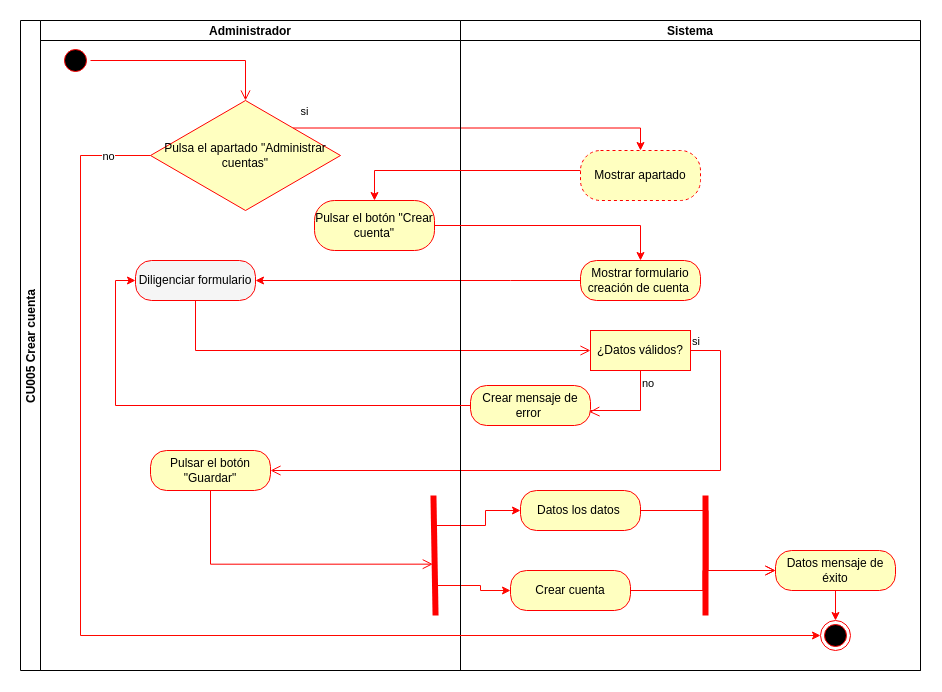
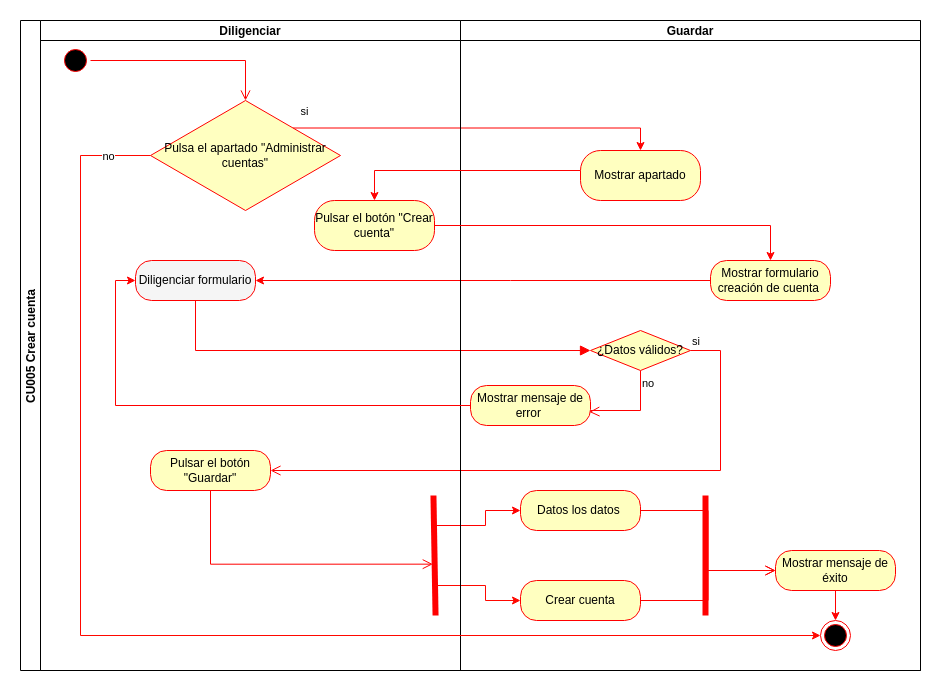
node "Administrador": label "Administrador" -> "Diligenciar"
node "Sistema": label "Sistema" -> "Guardar"
node "Mostrar apartado": style dashed -> solid
node "Mostrar formulario creación de cuenta": moved (641, 281) -> (771, 281)
edge "Diligenciar formulario" -> "¿Datos válidos?": arrowhead open -> block
node "¿Datos válidos?": shape rectangle -> diamond
node "Crear mensaje de error": label "Crear mensaje de error" -> "Mostrar mensaje de error"
node "Datos mensaje de éxito": label "Datos mensaje de éxito" -> "Mostrar mensaje de éxito"
node "Crear cuenta": moved (571, 591) -> (581, 601)
